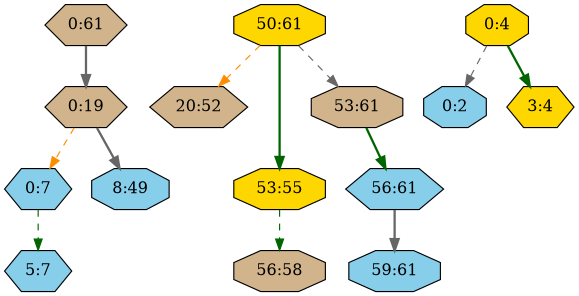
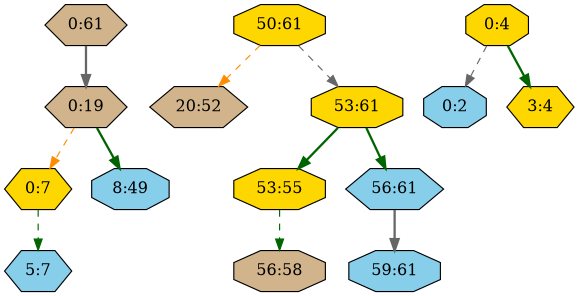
edge "50:61" -> "53:55": now "53:61" -> "53:55"
node "53:61": fillcolor tan -> gold
edge "0:19" -> "8:49": color gray40 -> darkgreen
node "0:7": fillcolor skyblue -> gold
